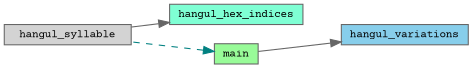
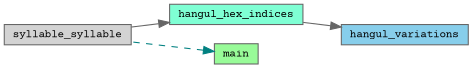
node "hangul_syllable": label "hangul_syllable" -> "syllable_syllable"
edge "main" -> "hangul_variations": now "hangul_hex_indices" -> "hangul_variations"
